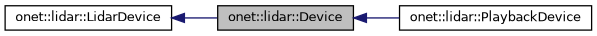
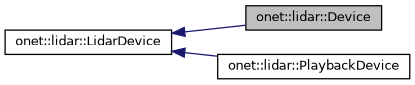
edge "onet::lidar::PlaybackDevice" -> "onet::lidar::Device": now "onet::lidar::PlaybackDevice" -> "onet::lidar::LidarDevice"
